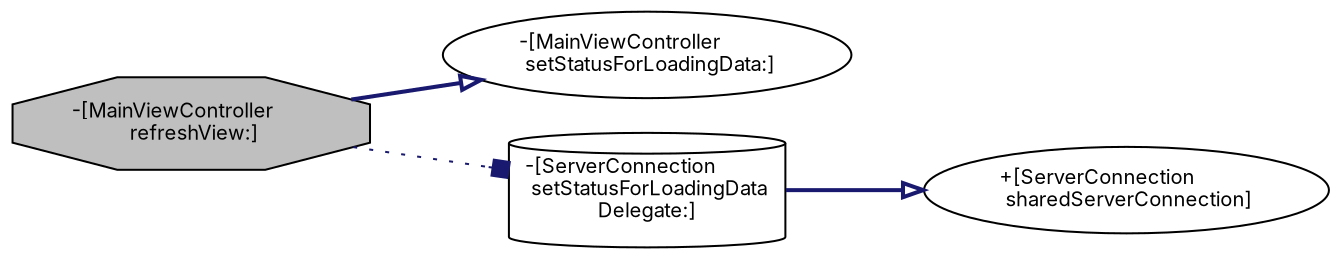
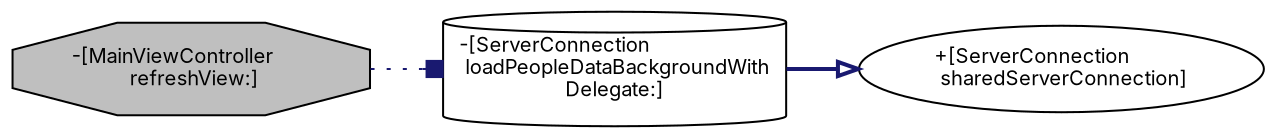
node "-[MainViewController setStatusForLoadingData:]": removed
node "-[ServerConnection setStatusForLoadingData Delegate:]": label "-[ServerConnection setStatusForLoadingData Delegate:]" -> "-[ServerConnection loadPeopleDataBackgroundWith Delegate:]"
